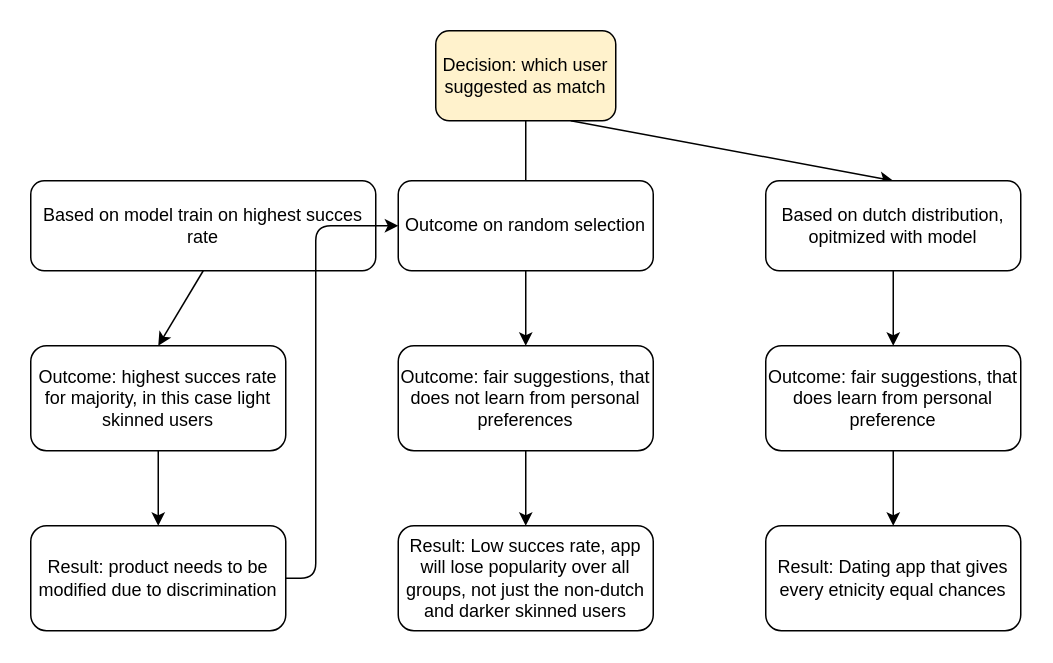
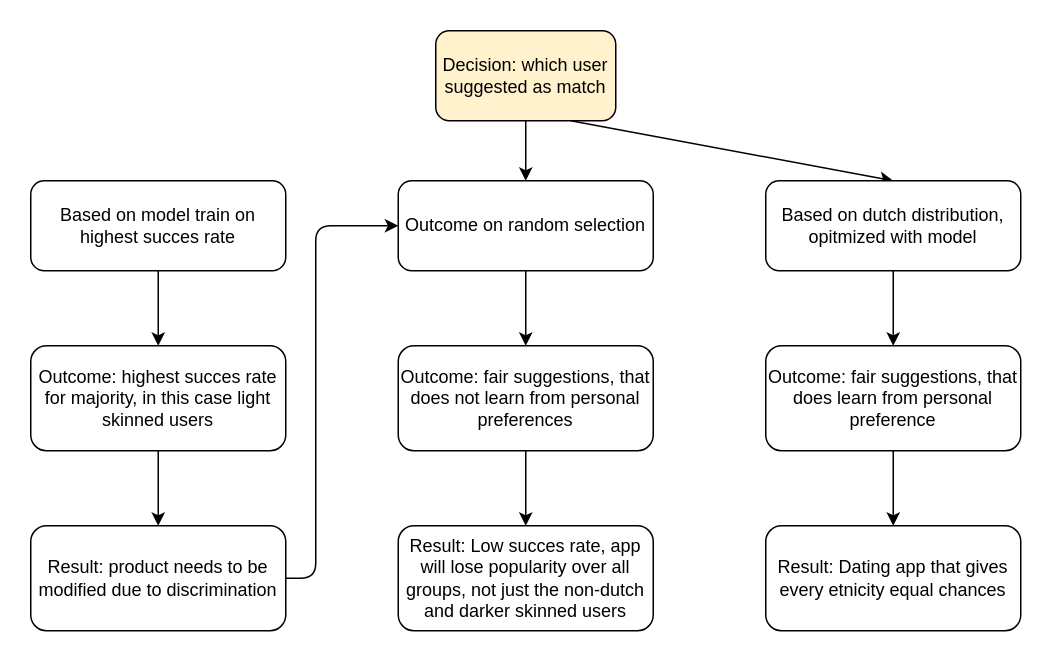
edge "Decision: which user suggested as match" -- "Outcome on random selection": arrowhead none -> classic
node "Based on model train on highest succes rate": size 345x90 -> 255x90
